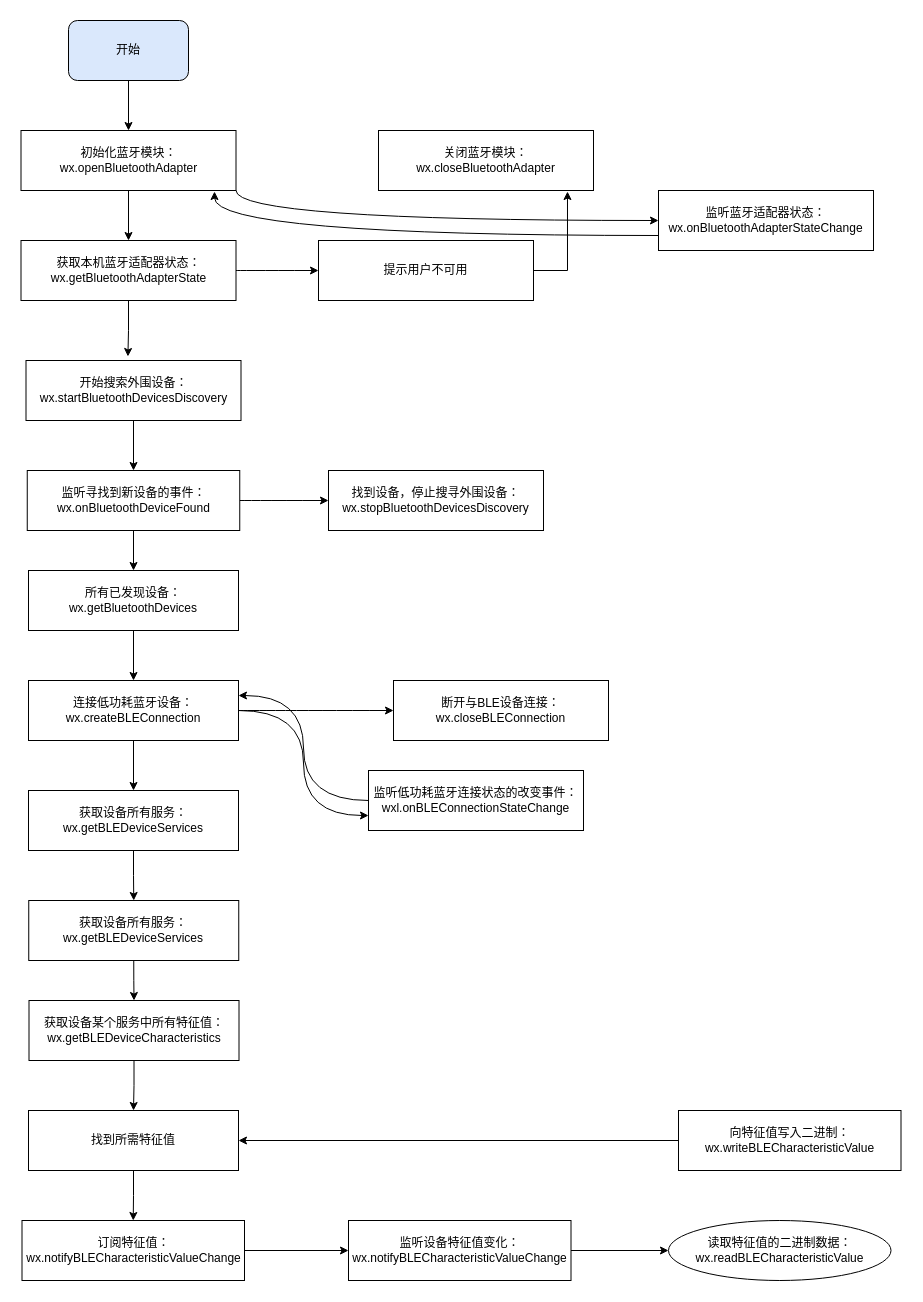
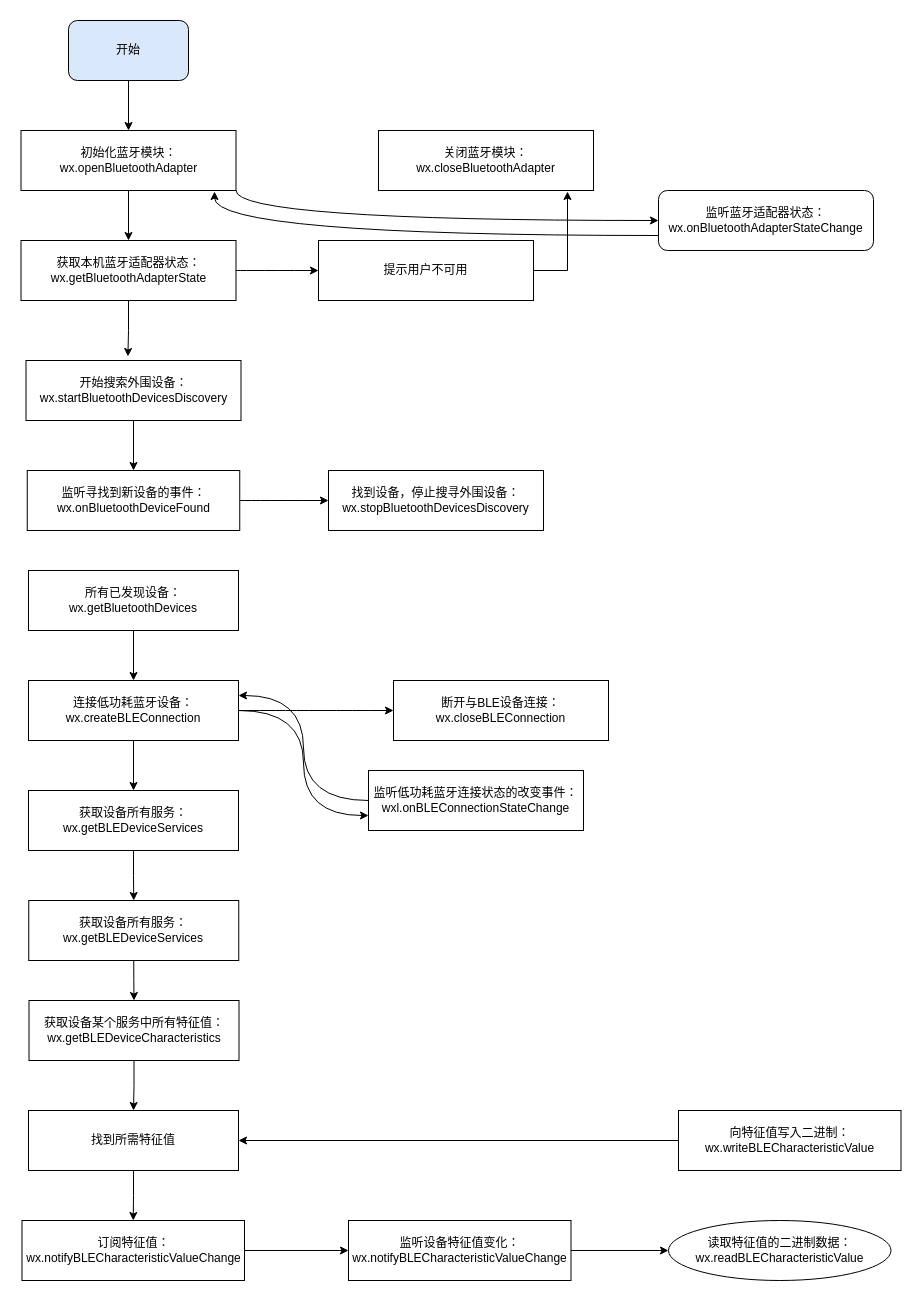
node "监听蓝牙适配器状态：wx.onBluetoothAdapterStateChange": shape rectangle -> rounded rectangle
edge "监听寻找到新设备的事件：wx.onBluetoothDeviceFound" -> "所有已发现设备：wx.getBluetoothDevices": removed
